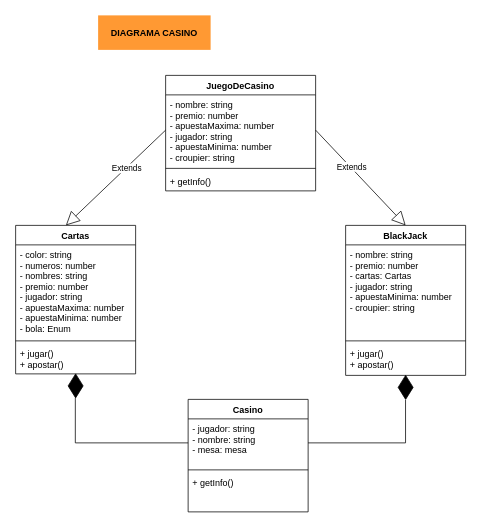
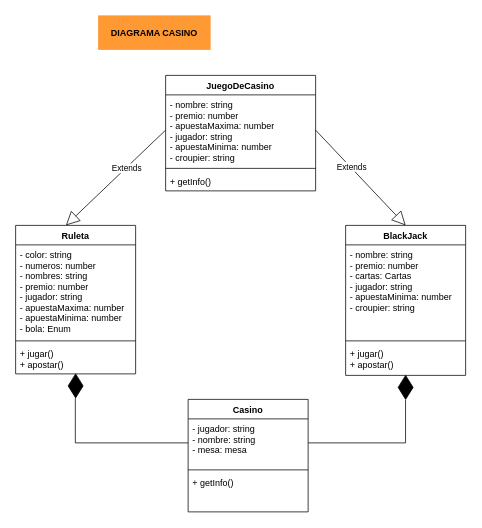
node "Cartas": label "Cartas" -> "Ruleta"
